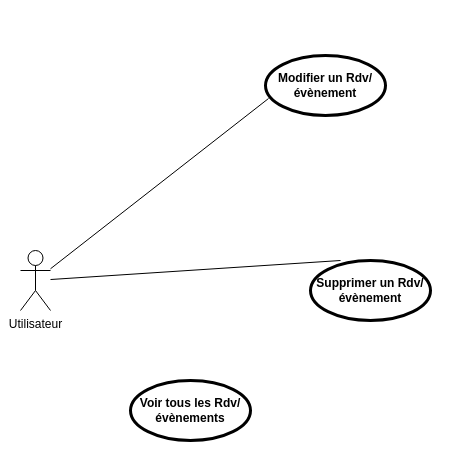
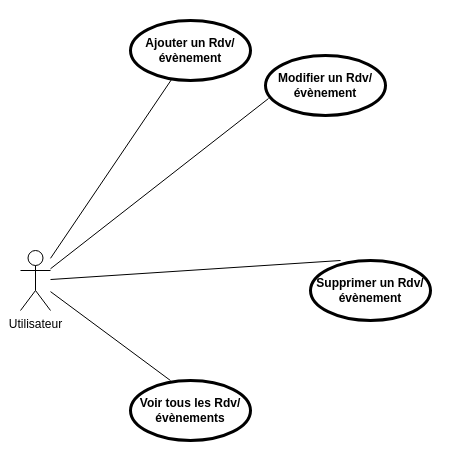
node "Ajouter un Rdv/évènement": added
edge "Ajouter un Rdv/évènement" -- "Utilisateur": added
edge "Utilisateur" -- "Voir tous les Rdv/évènements": added
